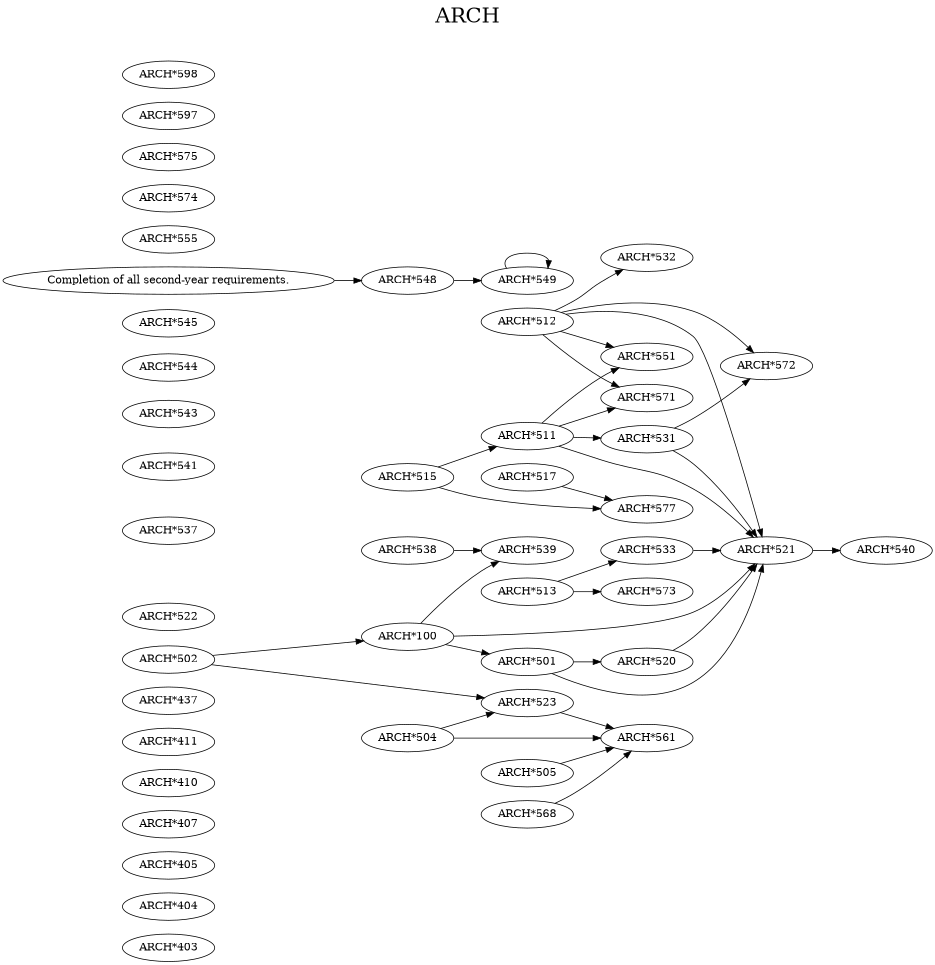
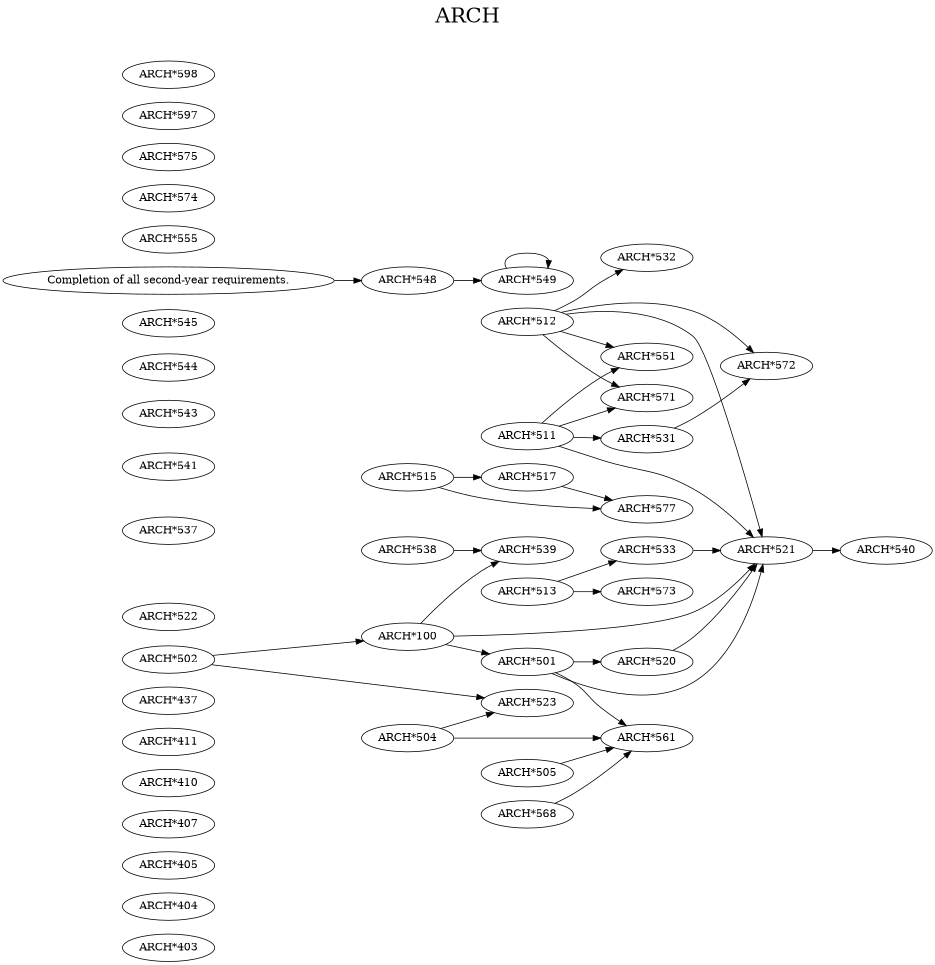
edge "ARCH*515" -> "ARCH*511": now "ARCH*515" -> "ARCH*517"
edge "ARCH*531" -> "ARCH*521": removed
edge "ARCH*523" -> "ARCH*561": now "ARCH*501" -> "ARCH*561"
